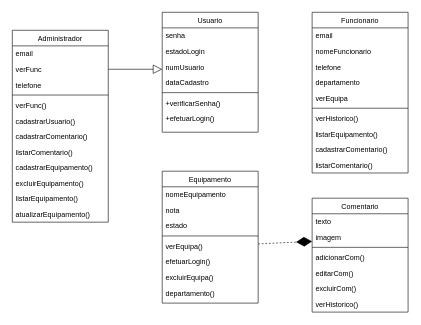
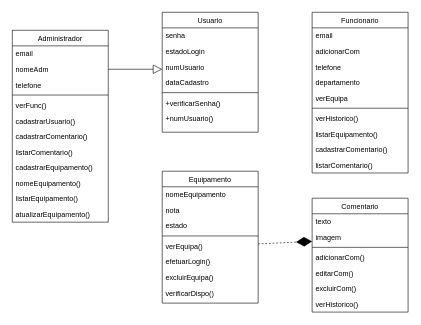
node "nomeFuncionario": label "nomeFuncionario" -> "adicionarCom"
node "verFunc": label "verFunc" -> "nomeAdm"
node "+efetuarLogin()": label "+efetuarLogin()" -> "+numUsuario()"
node "excluirEquipamento()": label "excluirEquipamento()" -> "nomeEquipamento()"
node "departamento()": label "departamento()" -> "verificarDispo()"
